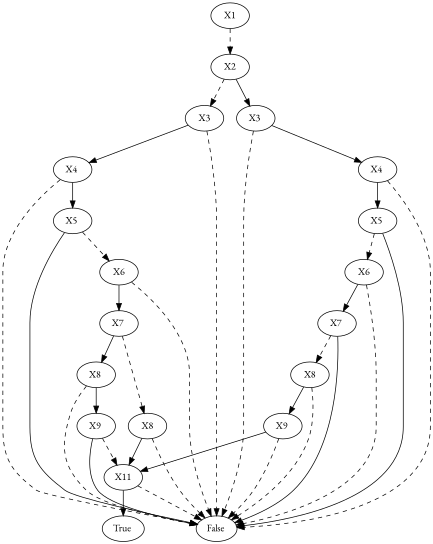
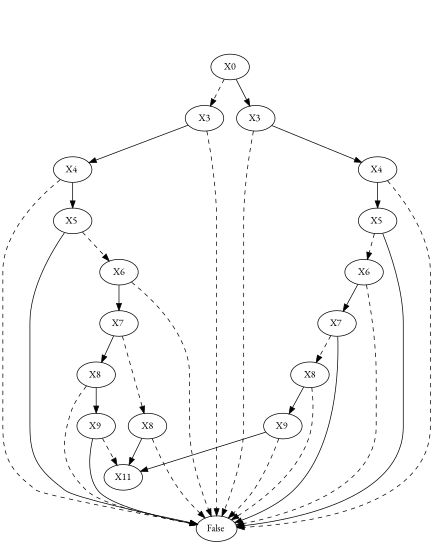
node "X1": removed
node "X2": label "X2" -> "X0"
edge "X11" -> "False": removed
node "True": removed
